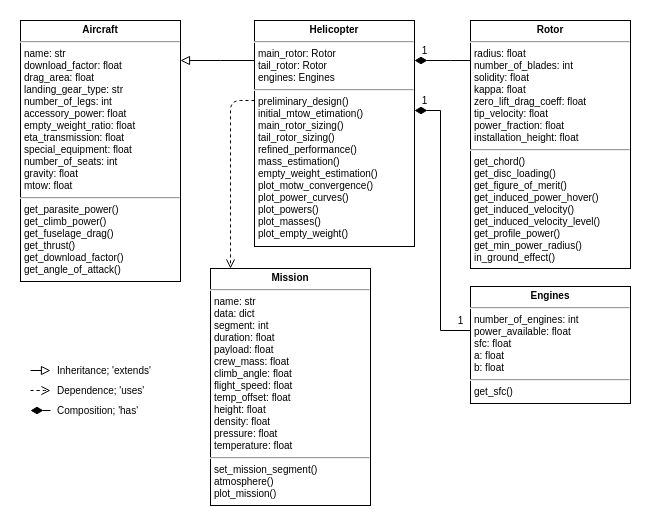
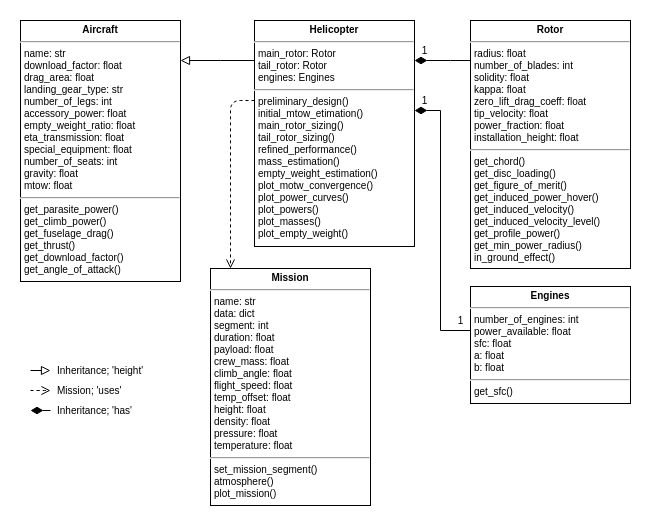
node "Inheritance; 'extends'": label "Inheritance; 'extends'" -> "Inheritance; 'height'"
node "Dependence; 'uses'": label "Dependence; 'uses'" -> "Mission; 'uses'"
node "Composition; 'has'": label "Composition; 'has'" -> "Inheritance; 'has'"
